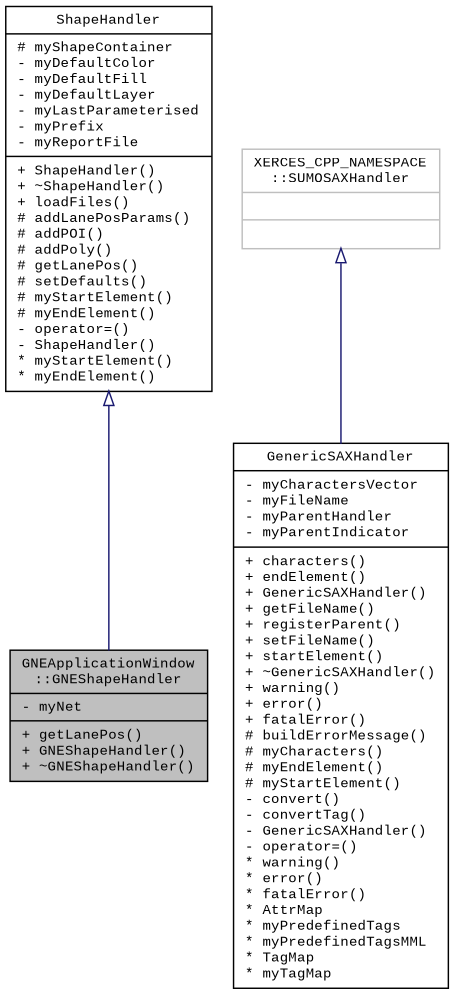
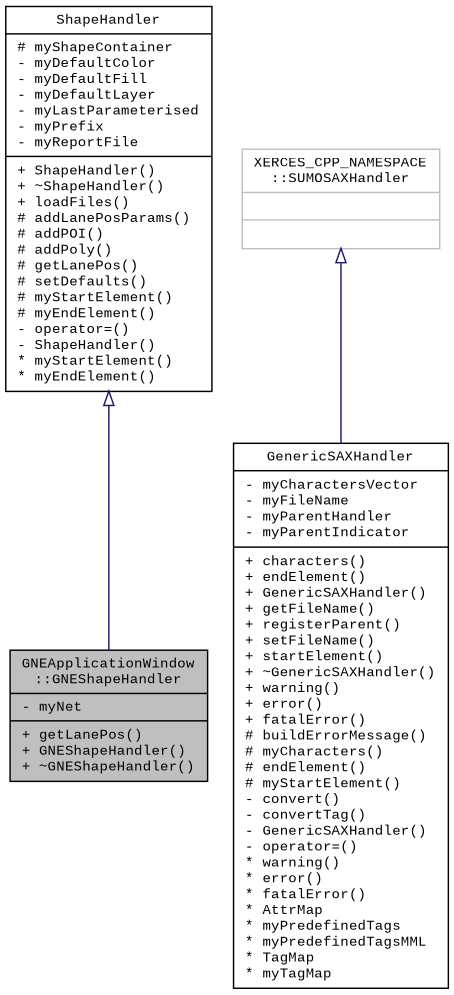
node "GenericSAXHandler": text "# myEndElement()" -> "# endElement()"
